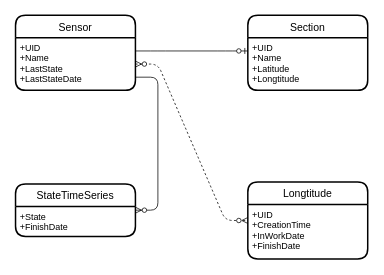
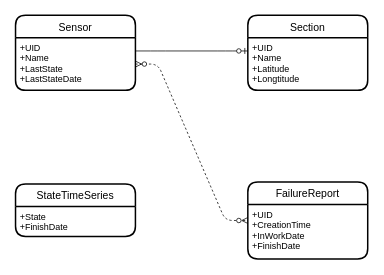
edge "+UID +Name +LastState +LastStateDate" -> "StateTimeSeries": removed
node "Longtitude": label "Longtitude" -> "FailureReport"
